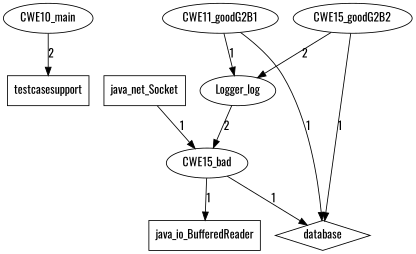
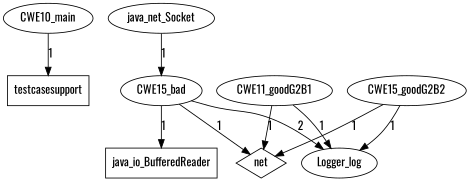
edge "CWE10_main" -> "testcasesupport": label "2" -> "1"
edge "CWE15_goodG2B2" -> "Logger_log": label "2" -> "1"
node "java_net_Socket": shape box -> ellipse
edge "Logger_log" -> "CWE15_bad": reversed
node "database": label "database" -> "net"
